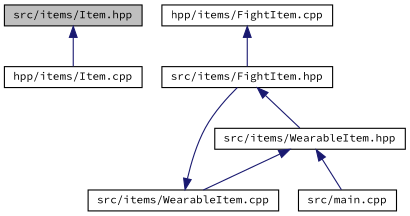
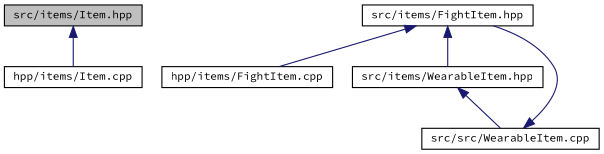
edge "src/items/FightItem.hpp" -> "hpp/items/FightItem.cpp": reversed
node "src/items/WearableItem.cpp": label "src/items/WearableItem.cpp" -> "src/src/WearableItem.cpp"
node "src/main.cpp": removed
